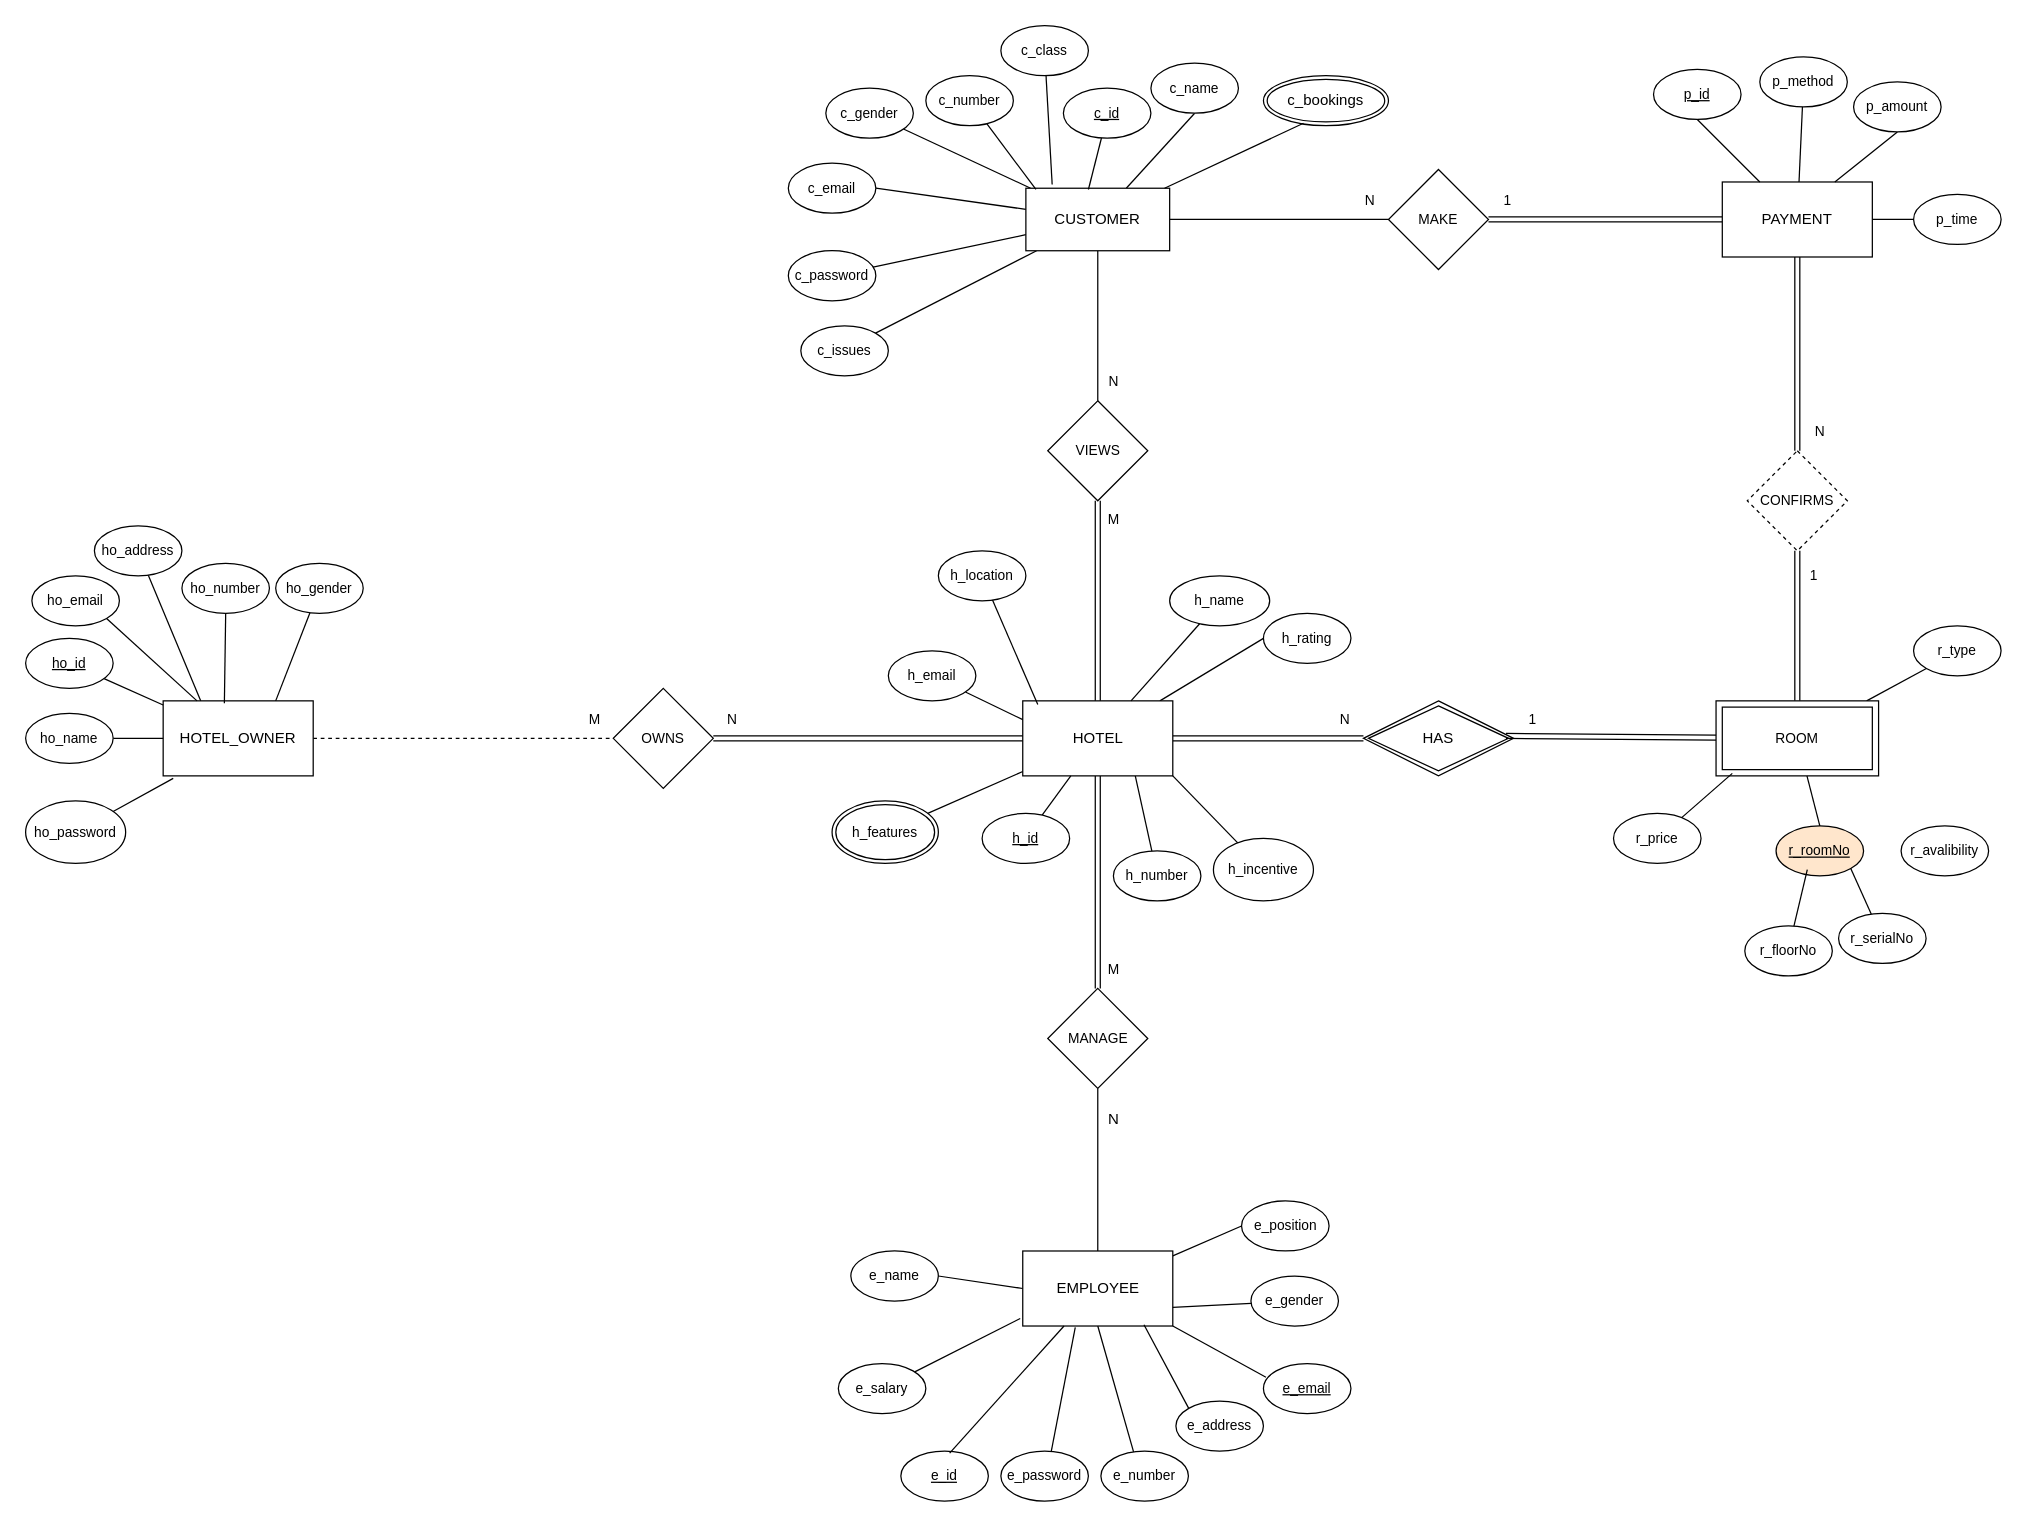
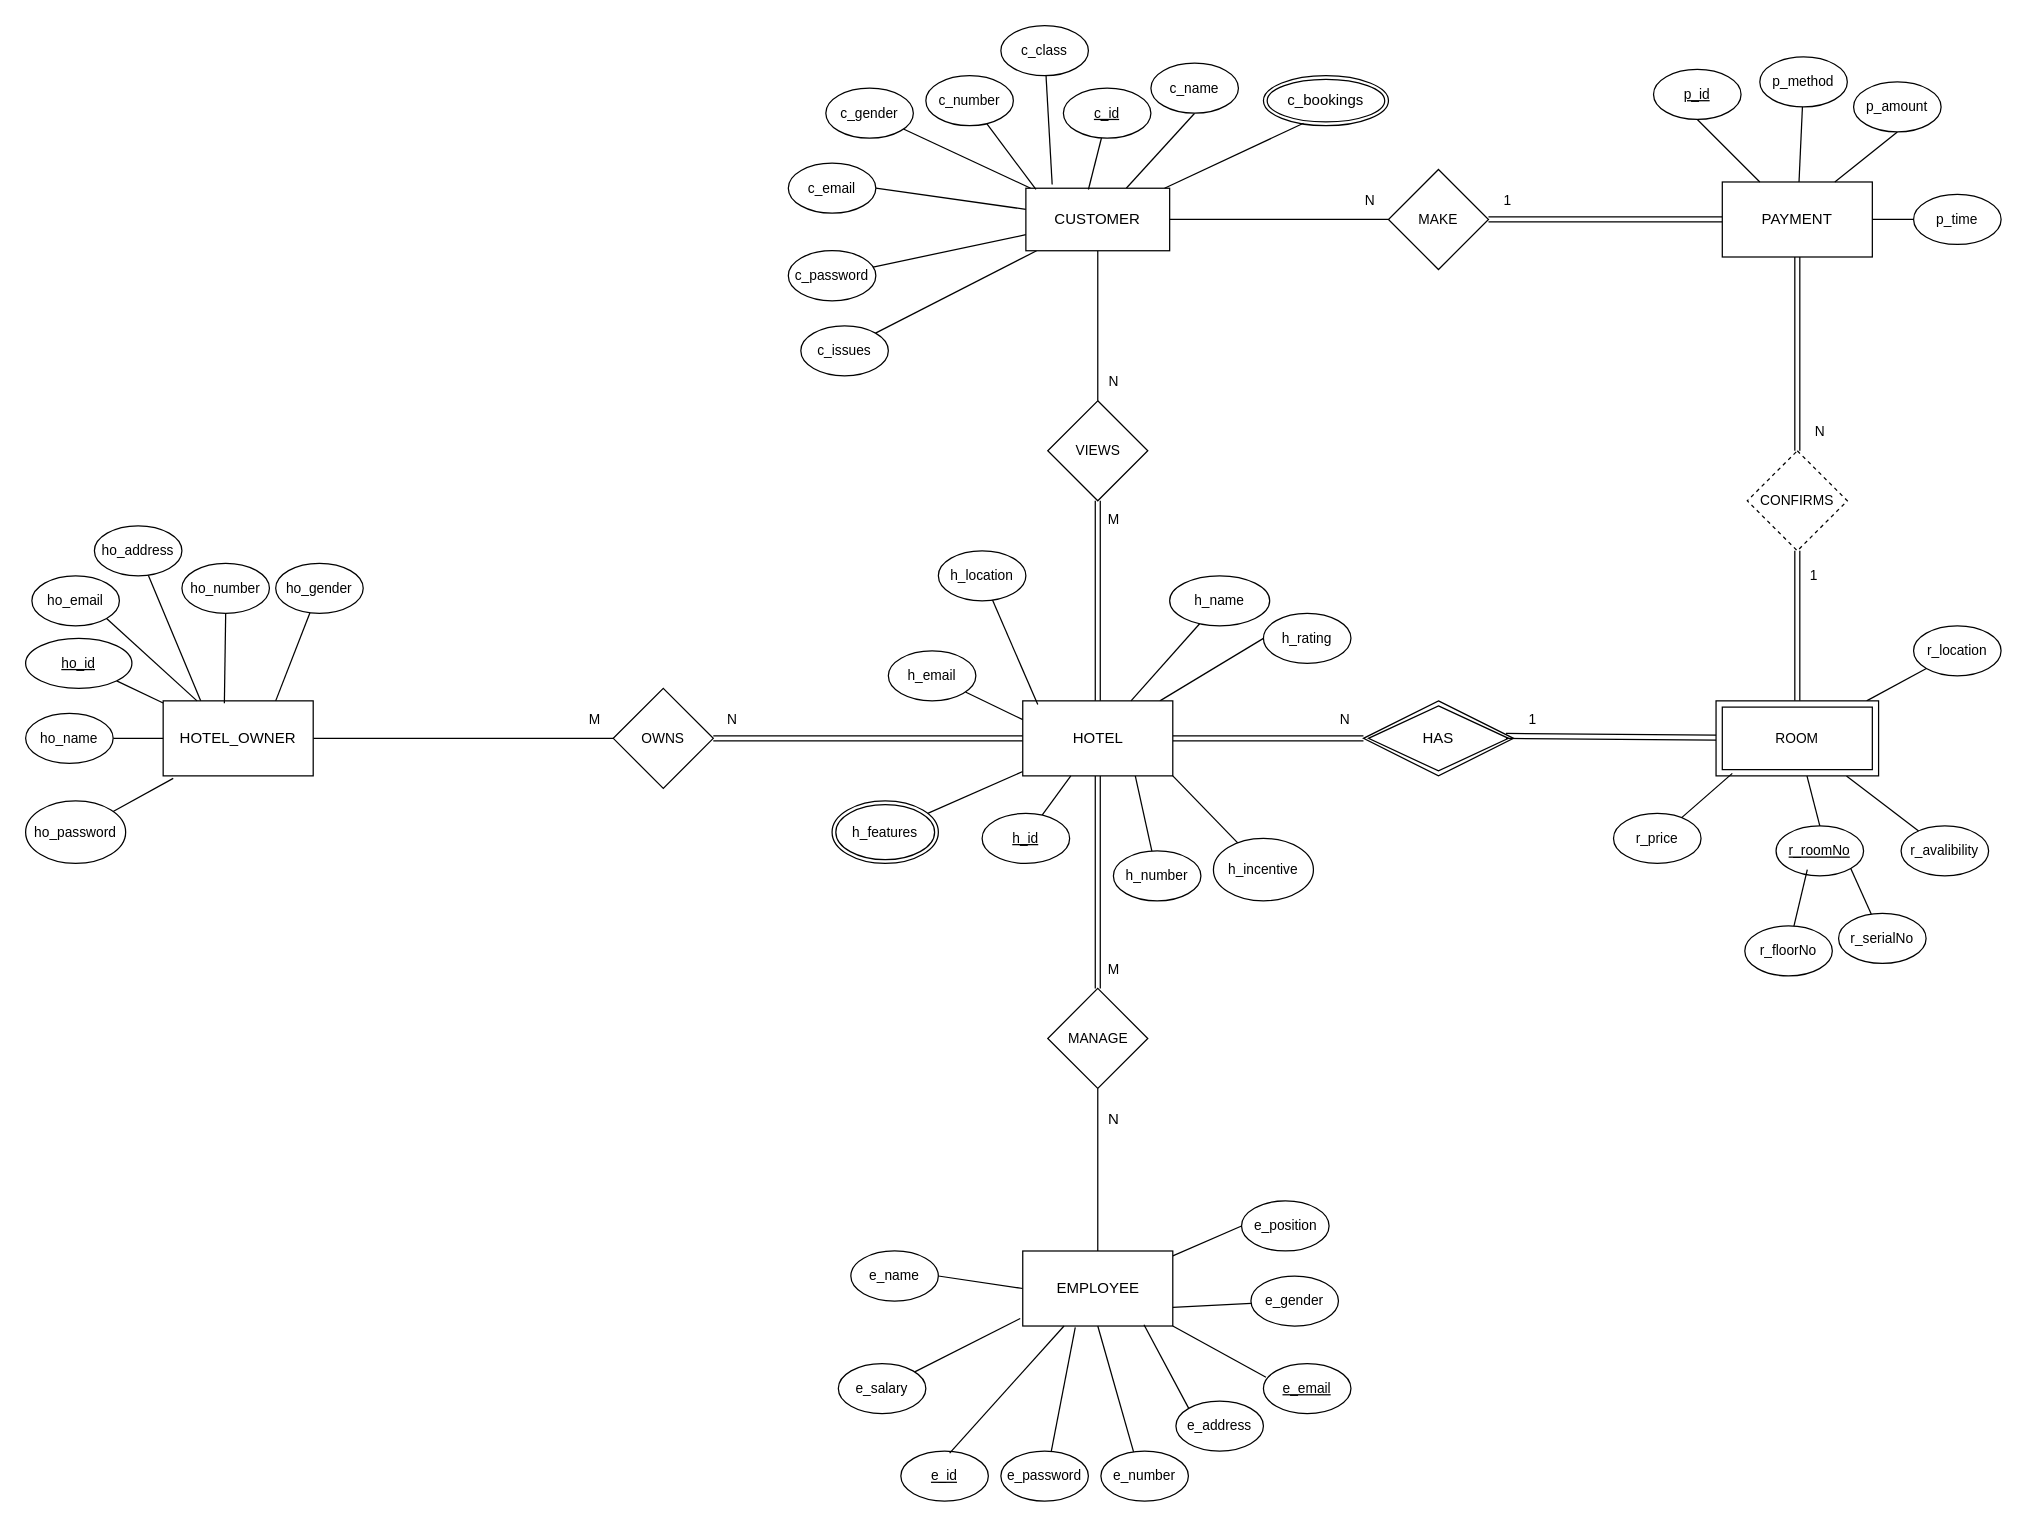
node "r_type": label "r_type" -> "r_location"
node "ho_id": size 88x50 -> 106x50
edge "HOTEL_OWNER" -- "OWNS": style dashed -> solid
edge "ROOM" -- "r_avalibility": added
node "r_roomNo": fillcolor #ffe6cc -> #ffffff
